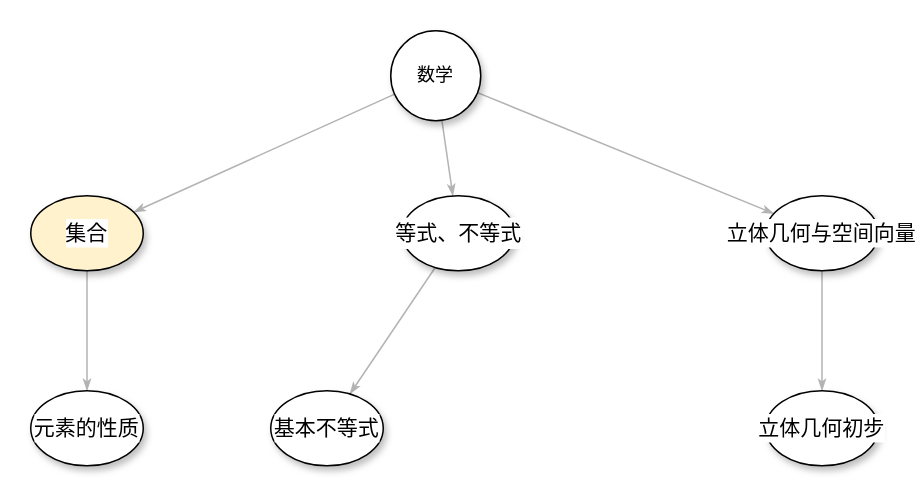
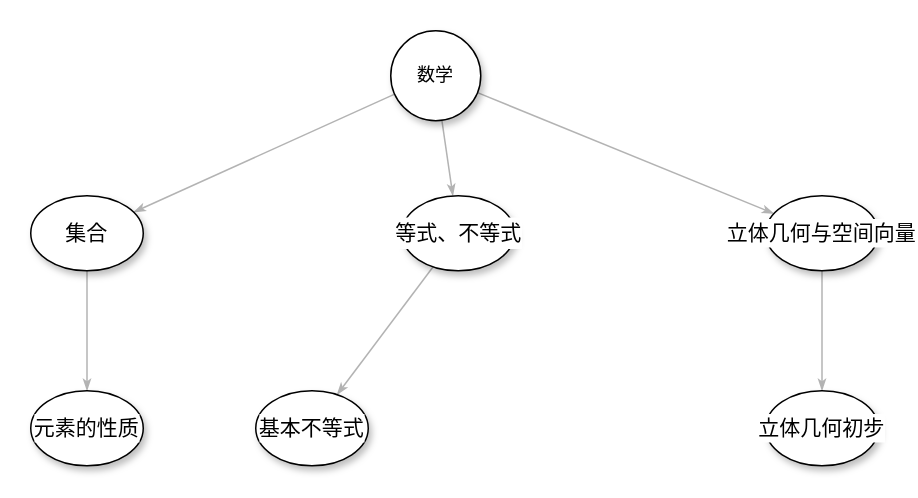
node "集合": fillcolor #fff2cc -> #ffffff
node "基本不等式": moved (327, 428) -> (312, 428)
